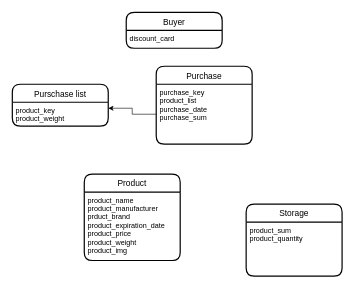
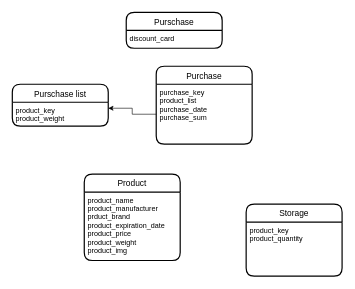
node "Buyer": label "Buyer" -> "Purschase"
node "product_sum product_quantity": label "product_sum product_quantity" -> "product_key product_quantity"
